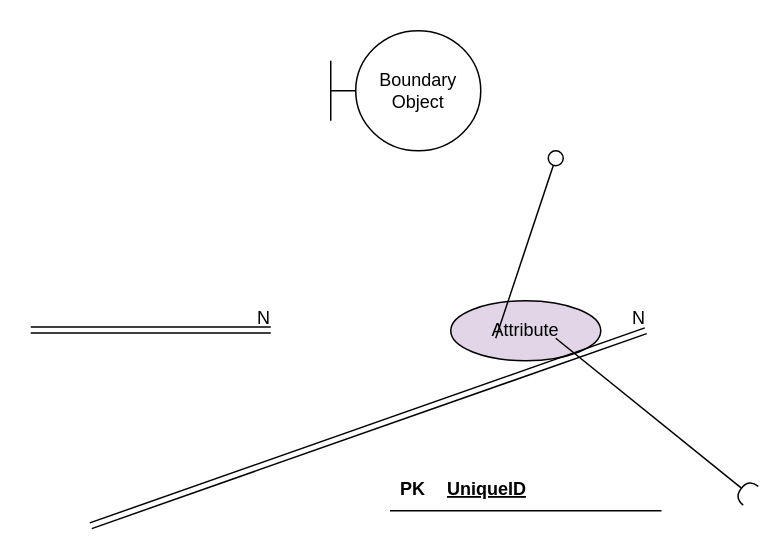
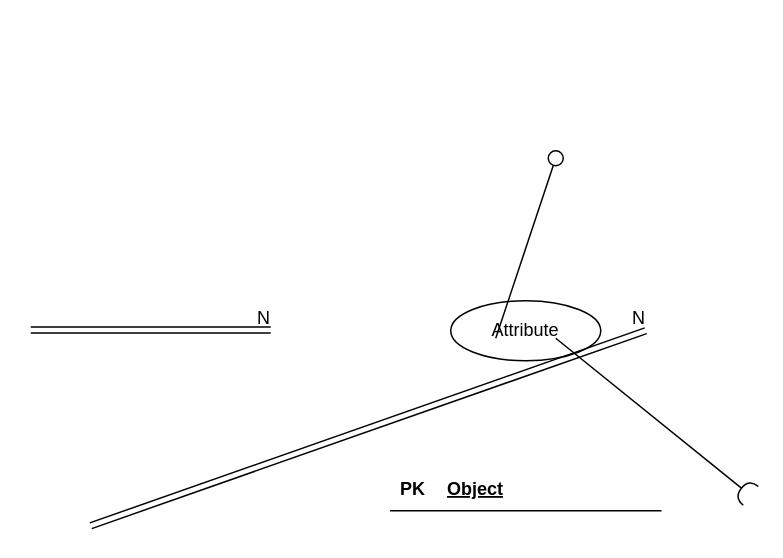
node "Boundary Object": removed
node "Attribute": fillcolor #e1d5e7 -> #ffffff
node "UniqueID": label "UniqueID" -> "Object"
